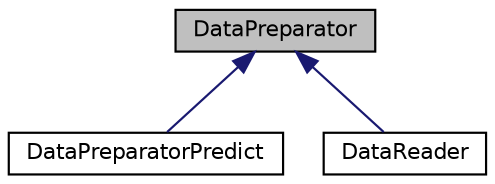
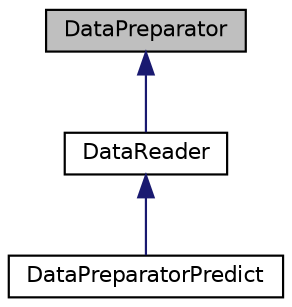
edge "DataPreparatorPredict" -> "DataPreparator": now "DataPreparatorPredict" -> "DataReader"
